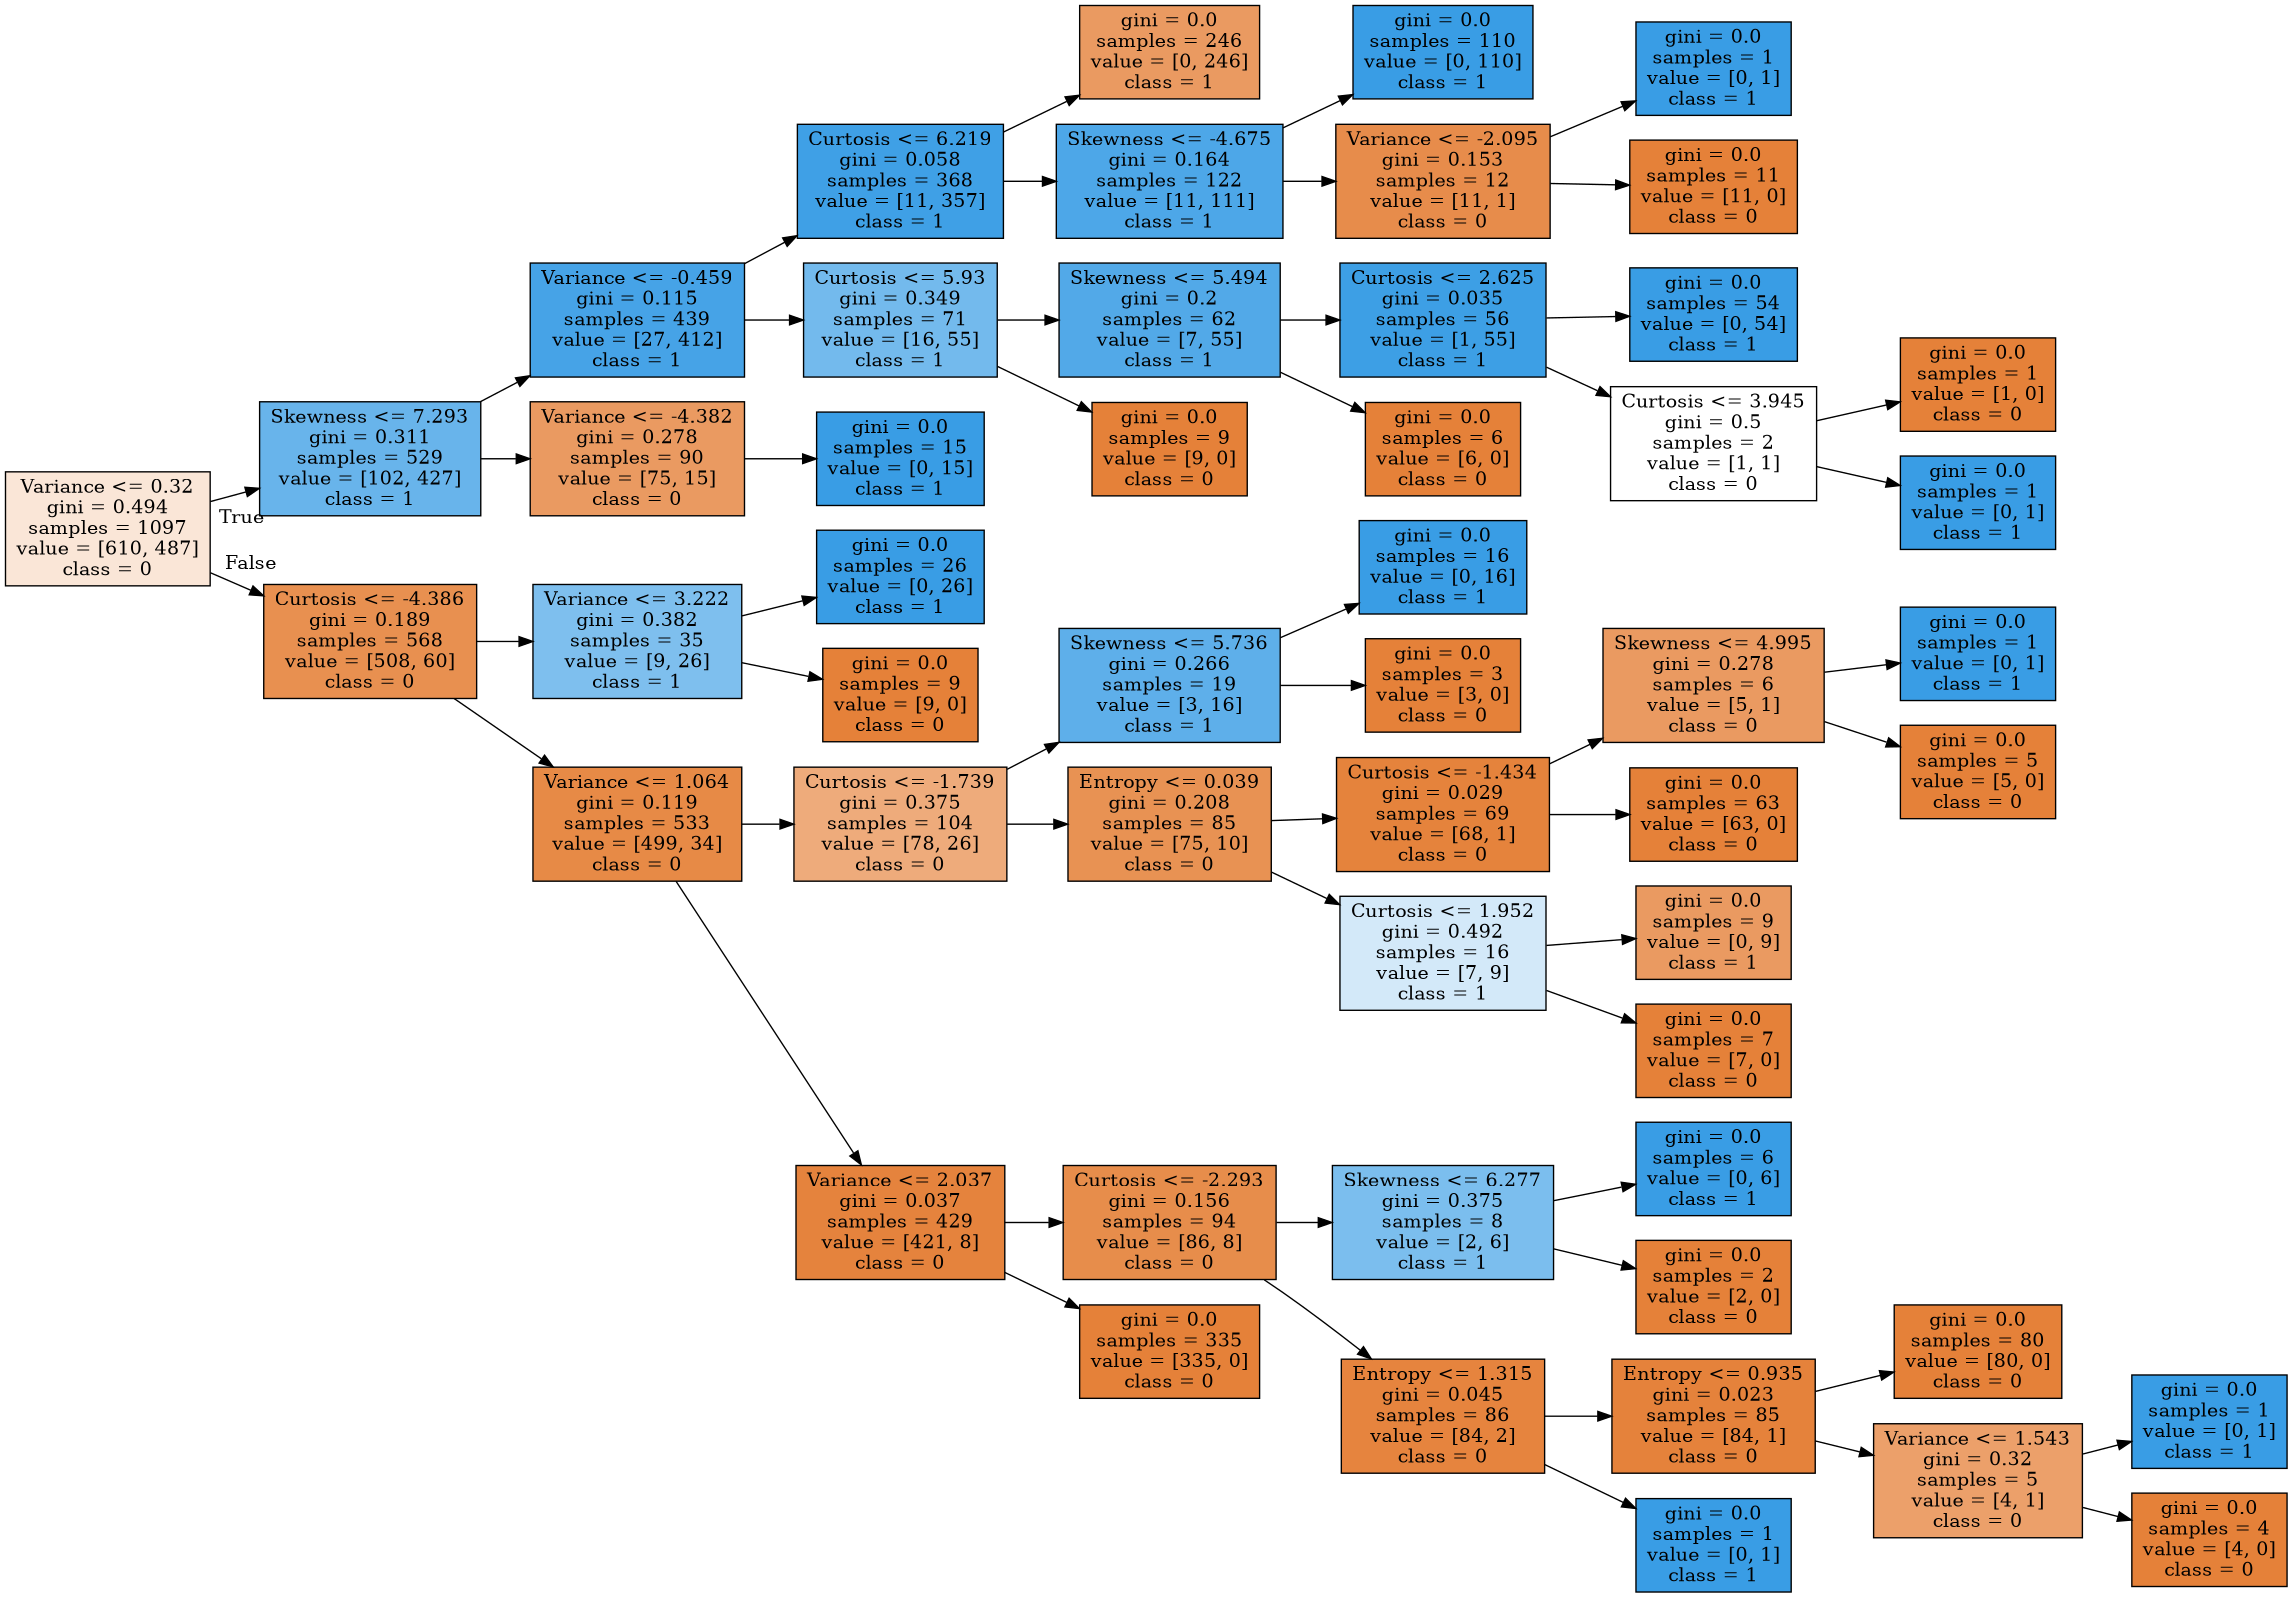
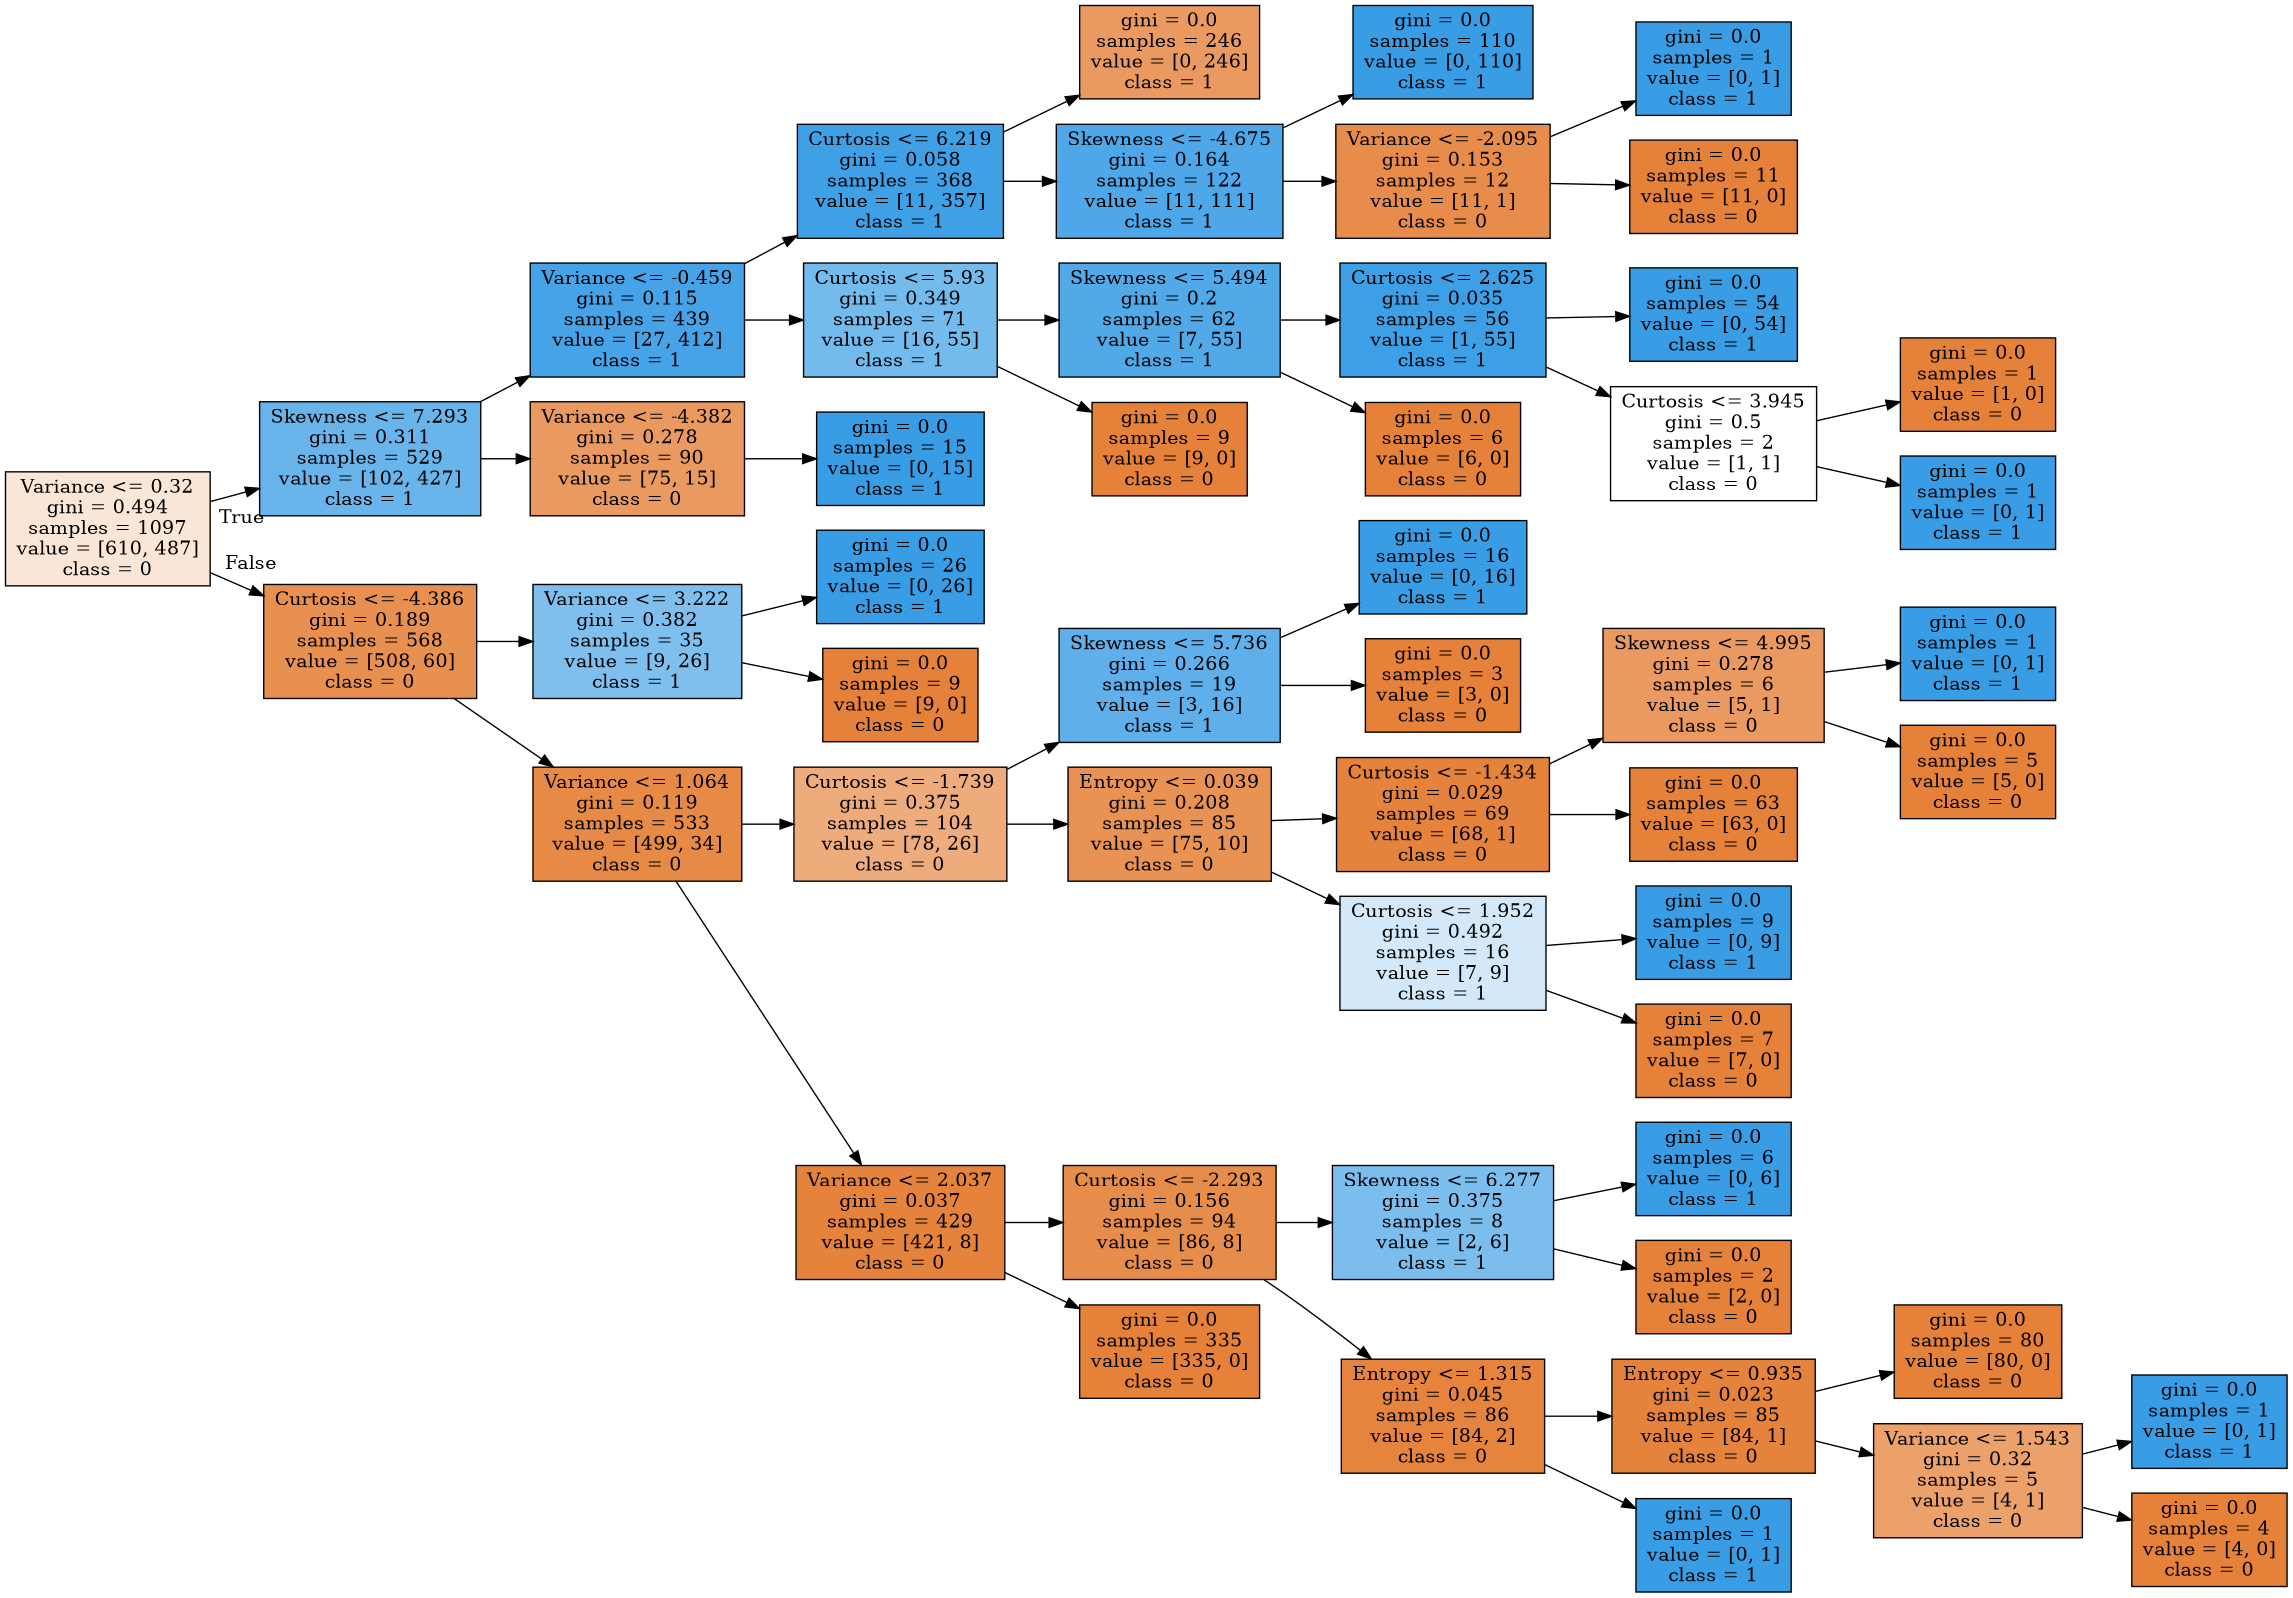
node "gini = 0.0 samples = 9 value = [0, 9] class = 1": fillcolor #ea9a61 -> #399de5
